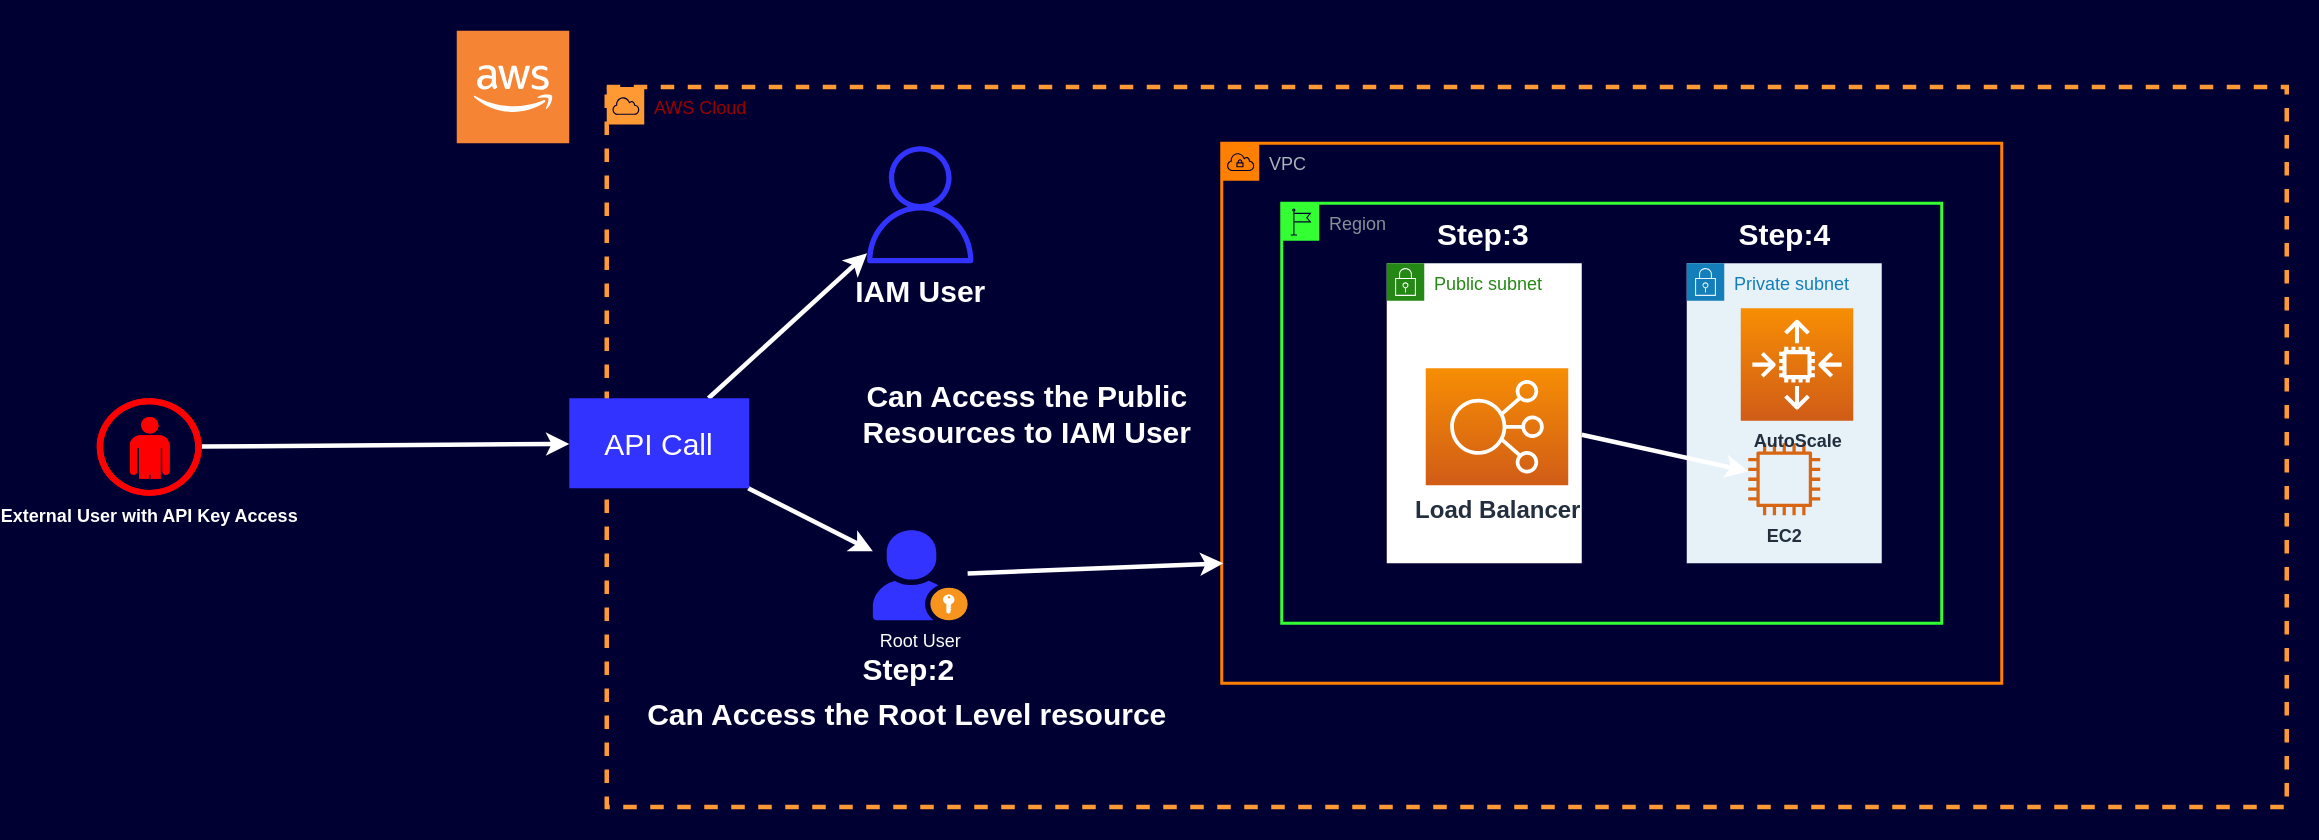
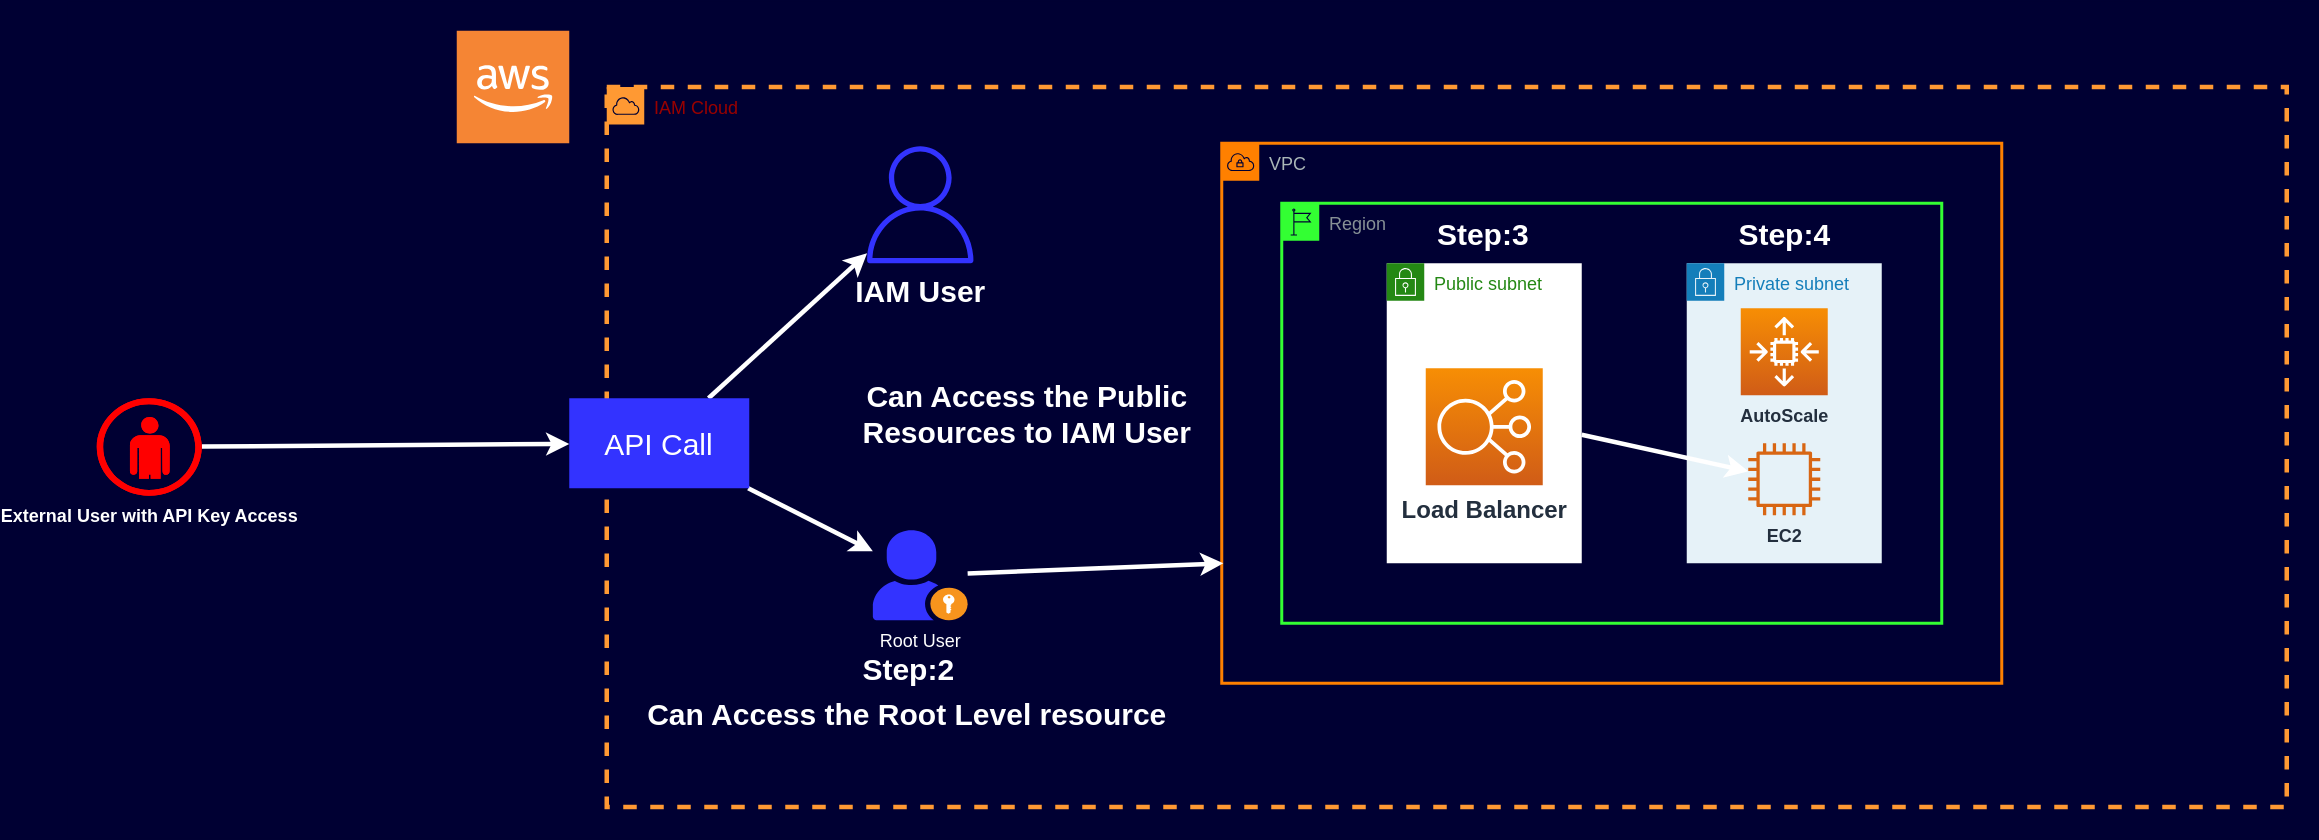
node "AWS Cloud": label "AWS Cloud" -> "IAM Cloud"
node "AutoScale": size 113x113 -> 87x87
node "Load Balancer": size 143x117 -> 117x117
